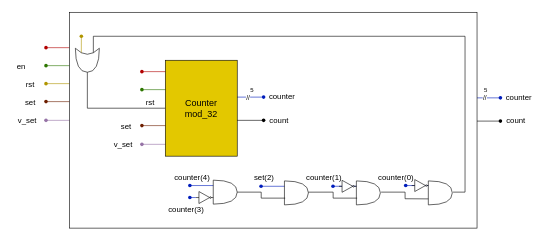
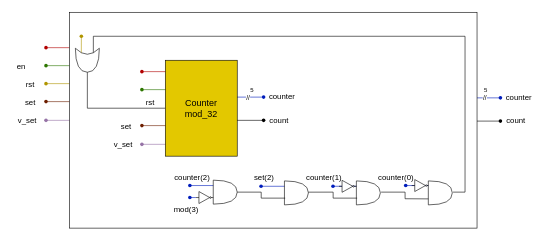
node "counter(4)": label "counter(4)" -> "counter(2)"
node "counter(3)": label "counter(3)" -> "mod(3)"
